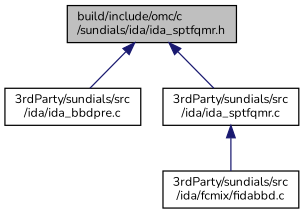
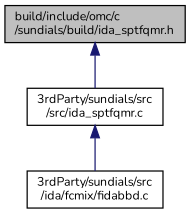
node "build/include/omc/c /sundials/ida/ida_sptfqmr.h": label "build/include/omc/c /sundials/ida/ida_sptfqmr.h" -> "build/include/omc/c /sundials/build/ida_sptfqmr.h"
node "3rdParty/sundials/src /ida/ida_bbdpre.c": removed
node "3rdParty/sundials/src /ida/ida_sptfqmr.c": label "3rdParty/sundials/src /ida/ida_sptfqmr.c" -> "3rdParty/sundials/src /src/ida_sptfqmr.c"
